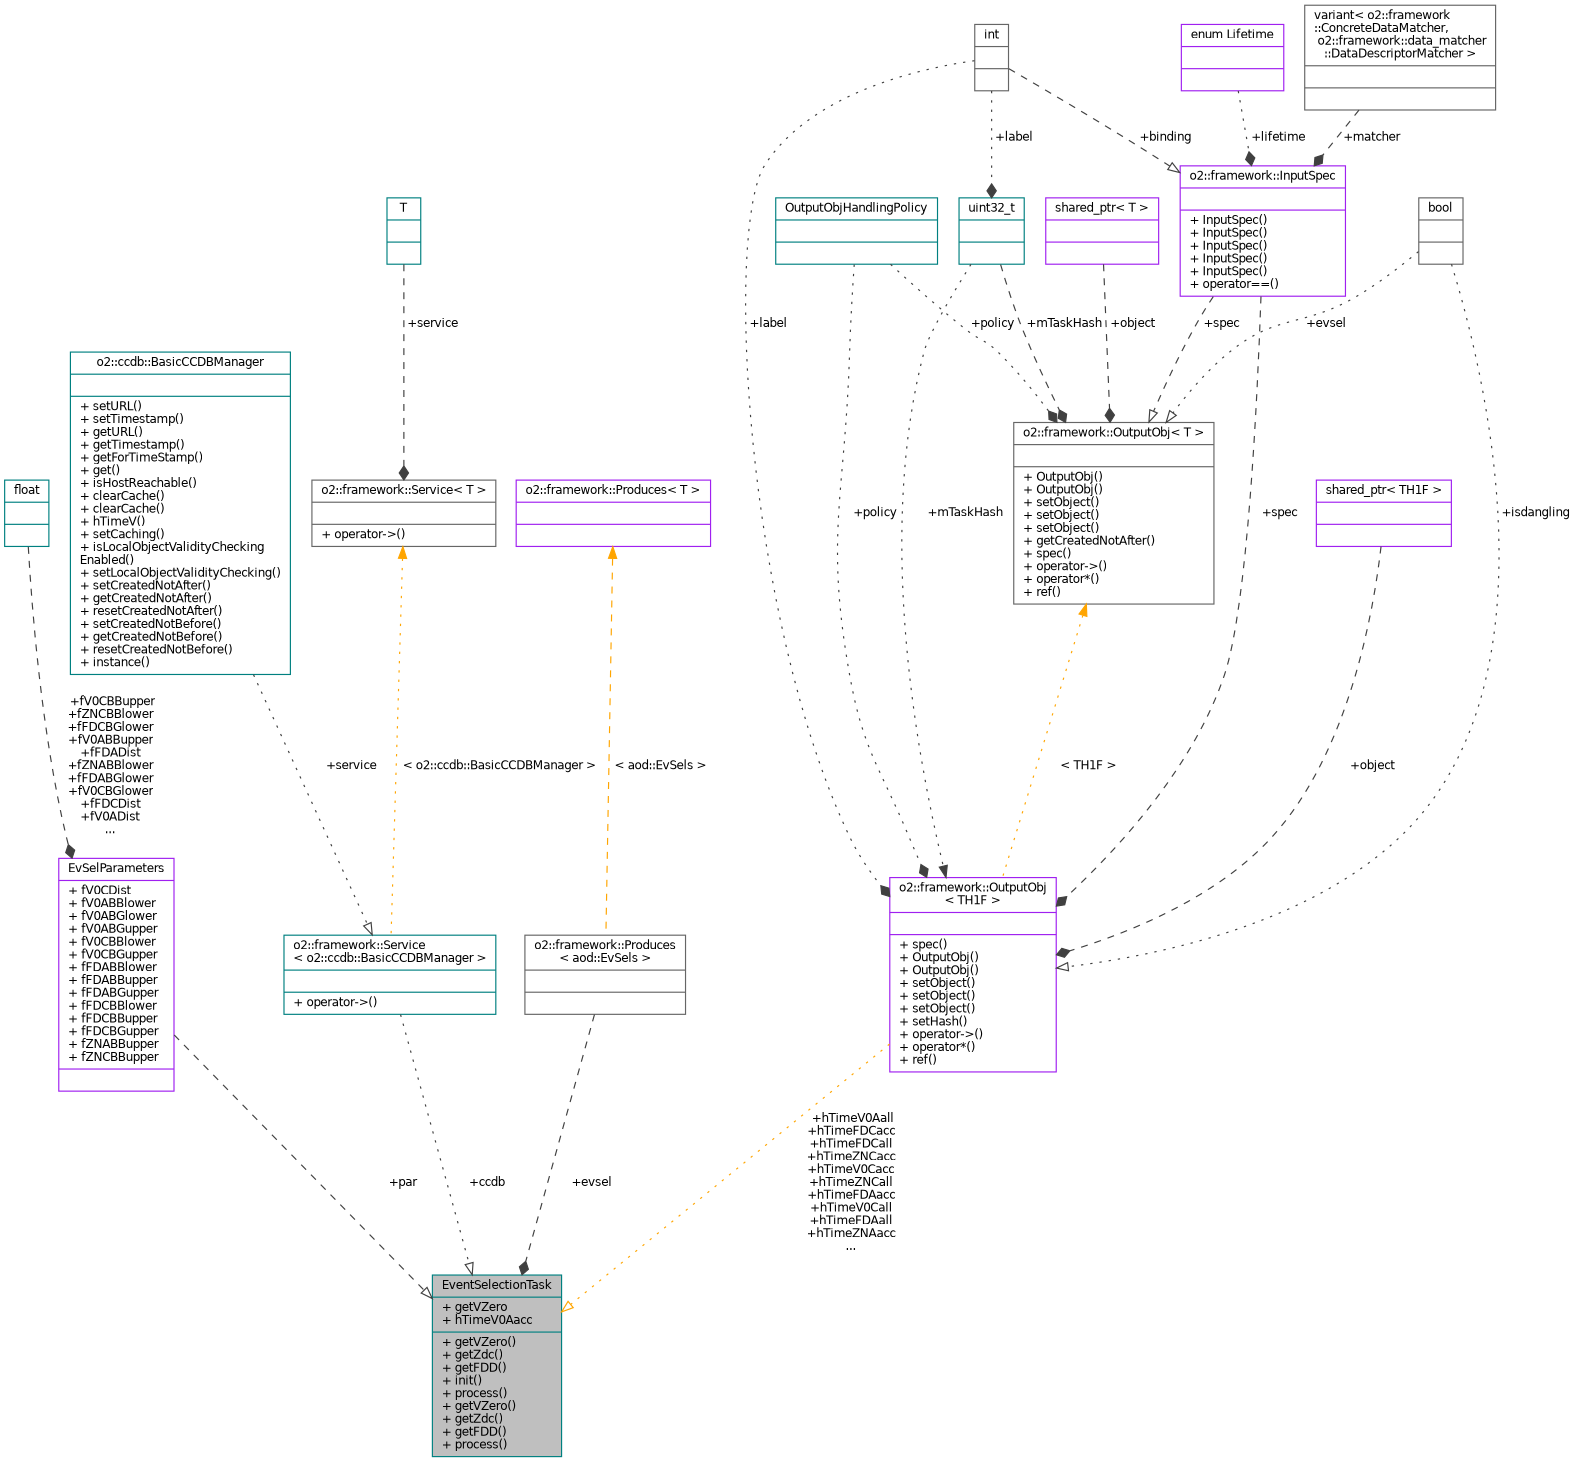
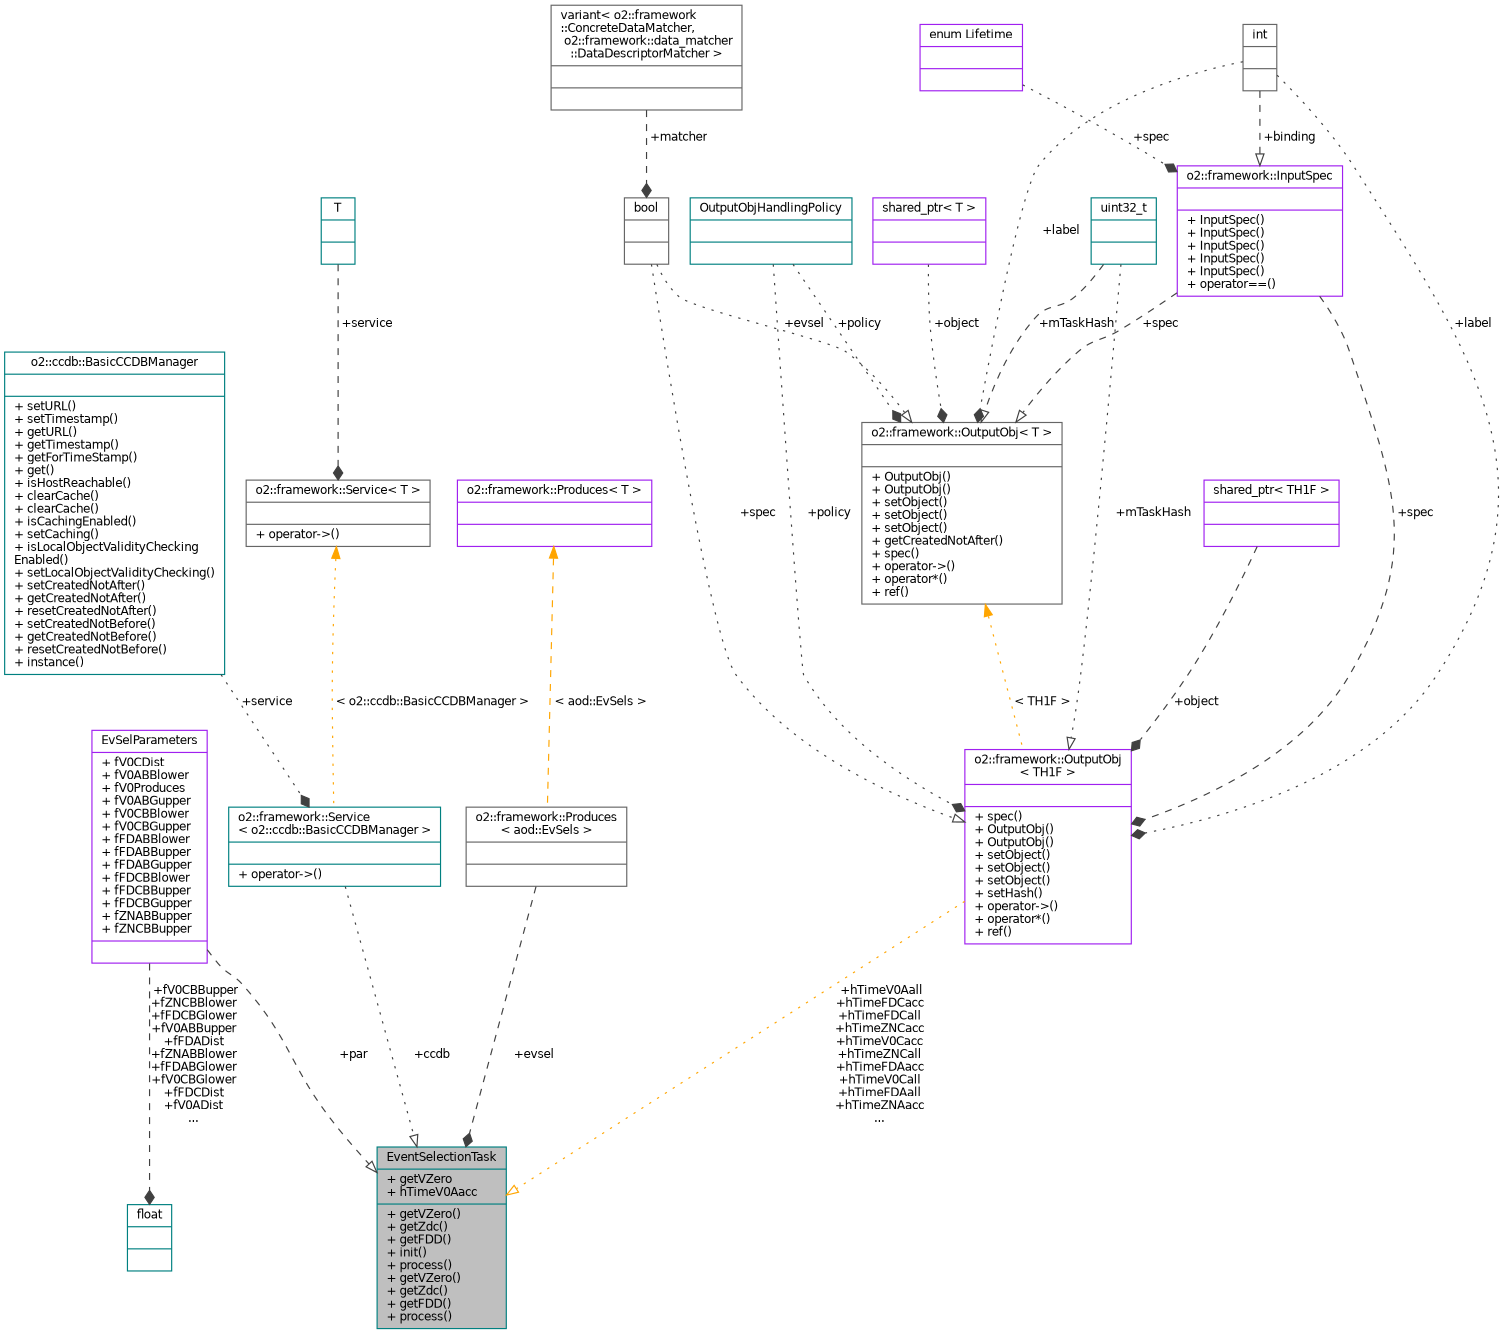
edge "variant< o2::framework" -> "o2::framework::InputSpec": now "variant< o2::framework" -> "bool"
edge "int" -> "uint32_t": now "int" -> "o2::framework::OutputObj< T >"
edge "enum Lifetime" -> "o2::framework::InputSpec": label " +lifetime" -> " +spec"
edge "shared_ptr< T >" -> "o2::framework::OutputObj< T >": style dashed -> dotted
edge "uint32_t" -> "o2::framework::OutputObj< T >": arrowhead diamond -> onormal
edge "bool" -> "o2::framework::OutputObj": label " +isdangling" -> " +spec"
node "o2::ccdb::BasicCCDBManager": text "+ hTimeV()" -> "+ isCachingEnabled()"
edge "uint32_t" -> "o2::framework::OutputObj": arrowhead normal -> onormal
edge "float" -> "EvSelParameters": reversed
edge "o2::ccdb::BasicCCDBManager" -> "o2::framework::Service": arrowhead onormal -> diamond
node "EvSelParameters": text "+ fV0ABGlower" -> "+ fV0Produces"
